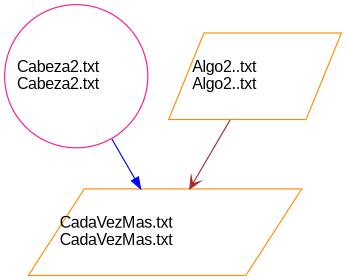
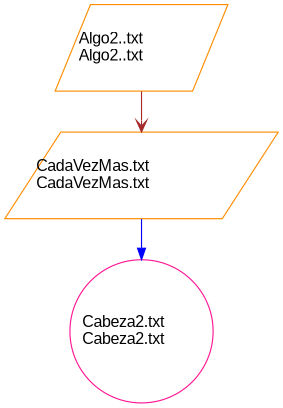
edge "Cabeza2.txt Cabeza2.txt" -> "CadaVezMas.txt CadaVezMas.txt": reversed
